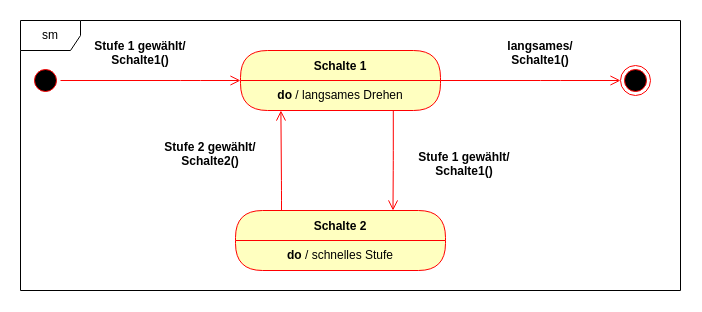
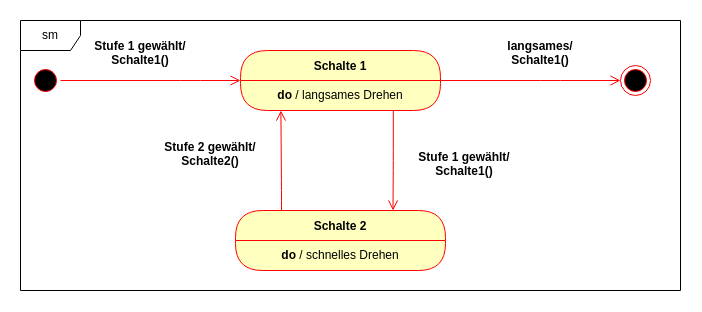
node "do / schnelles Stufe": label "do / schnelles Stufe" -> "do / schnelles Drehen"
